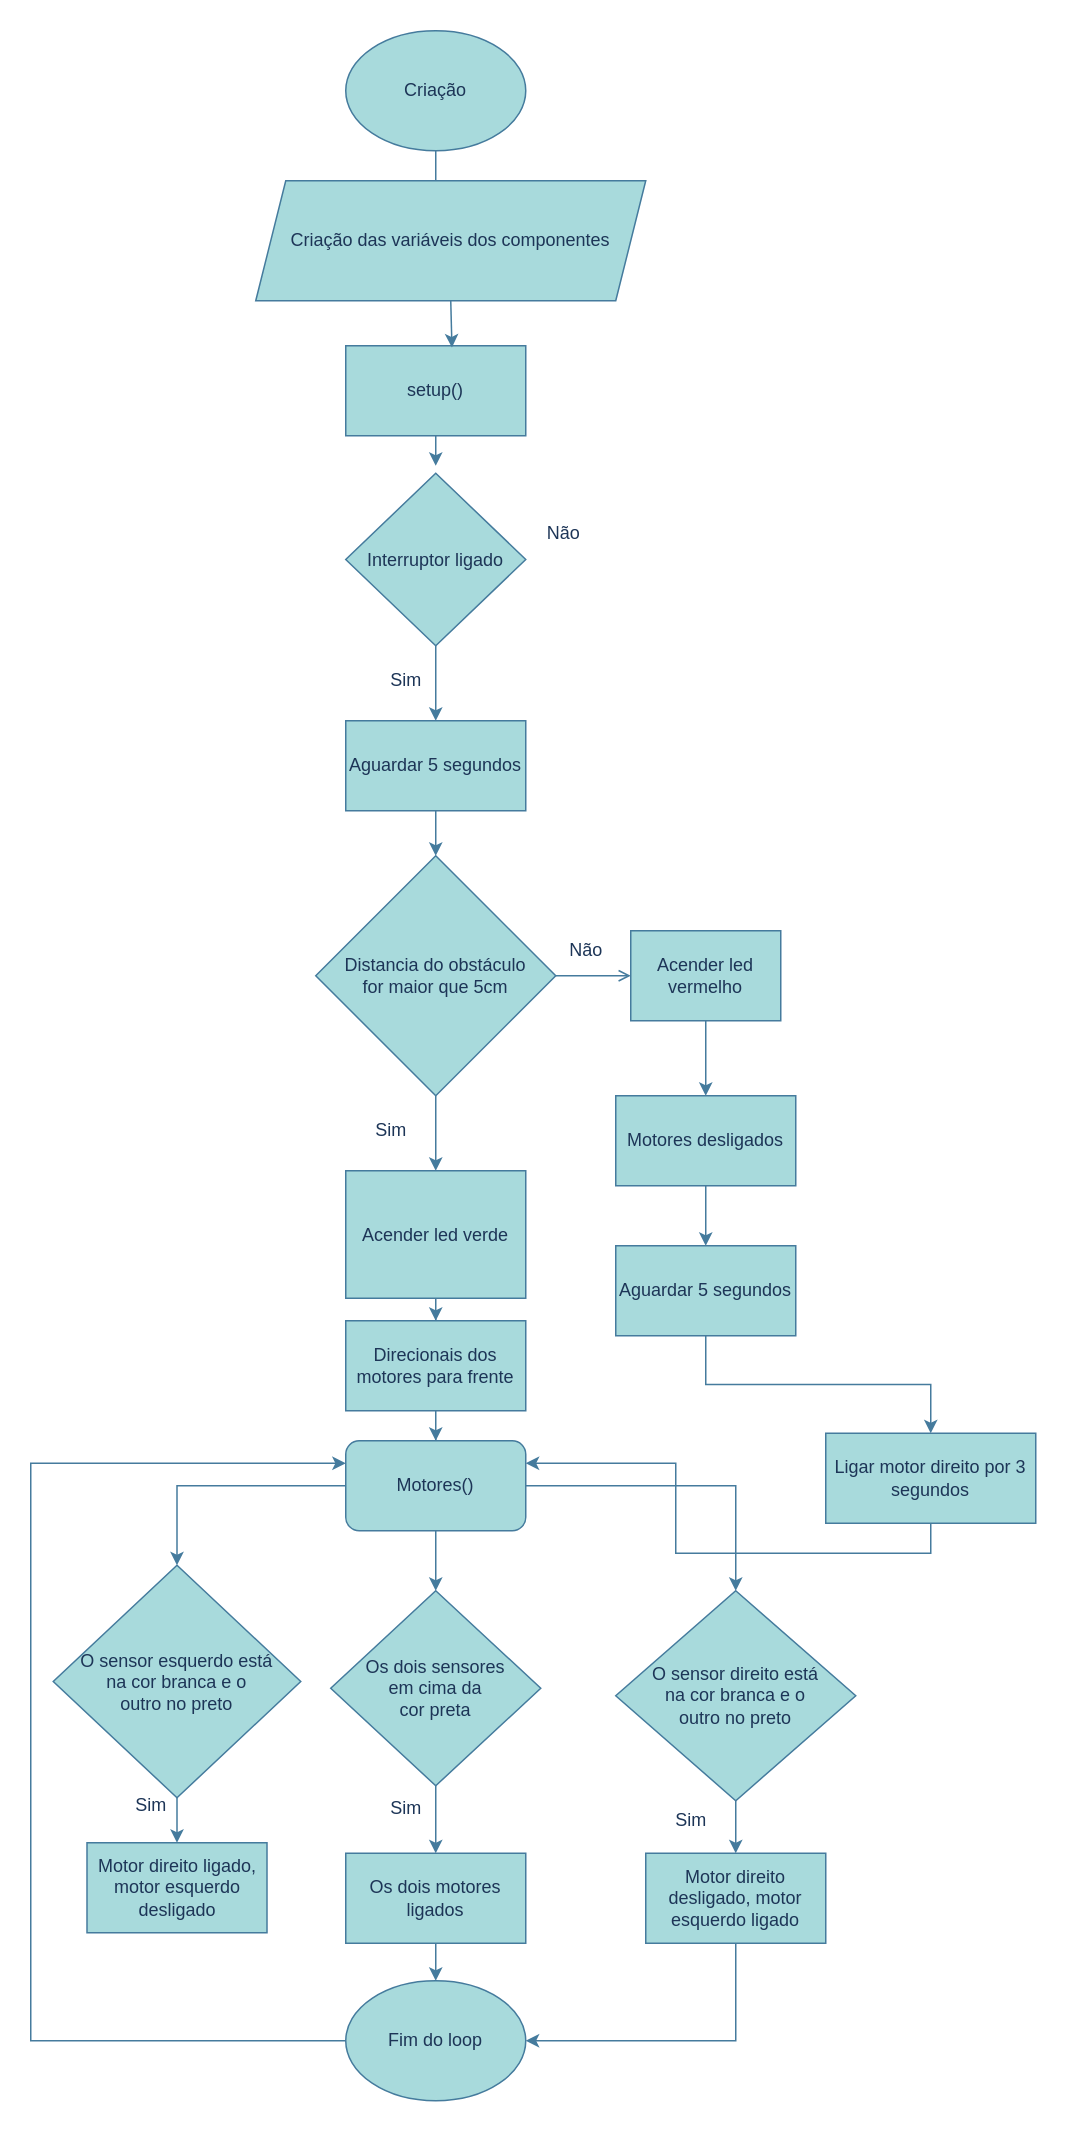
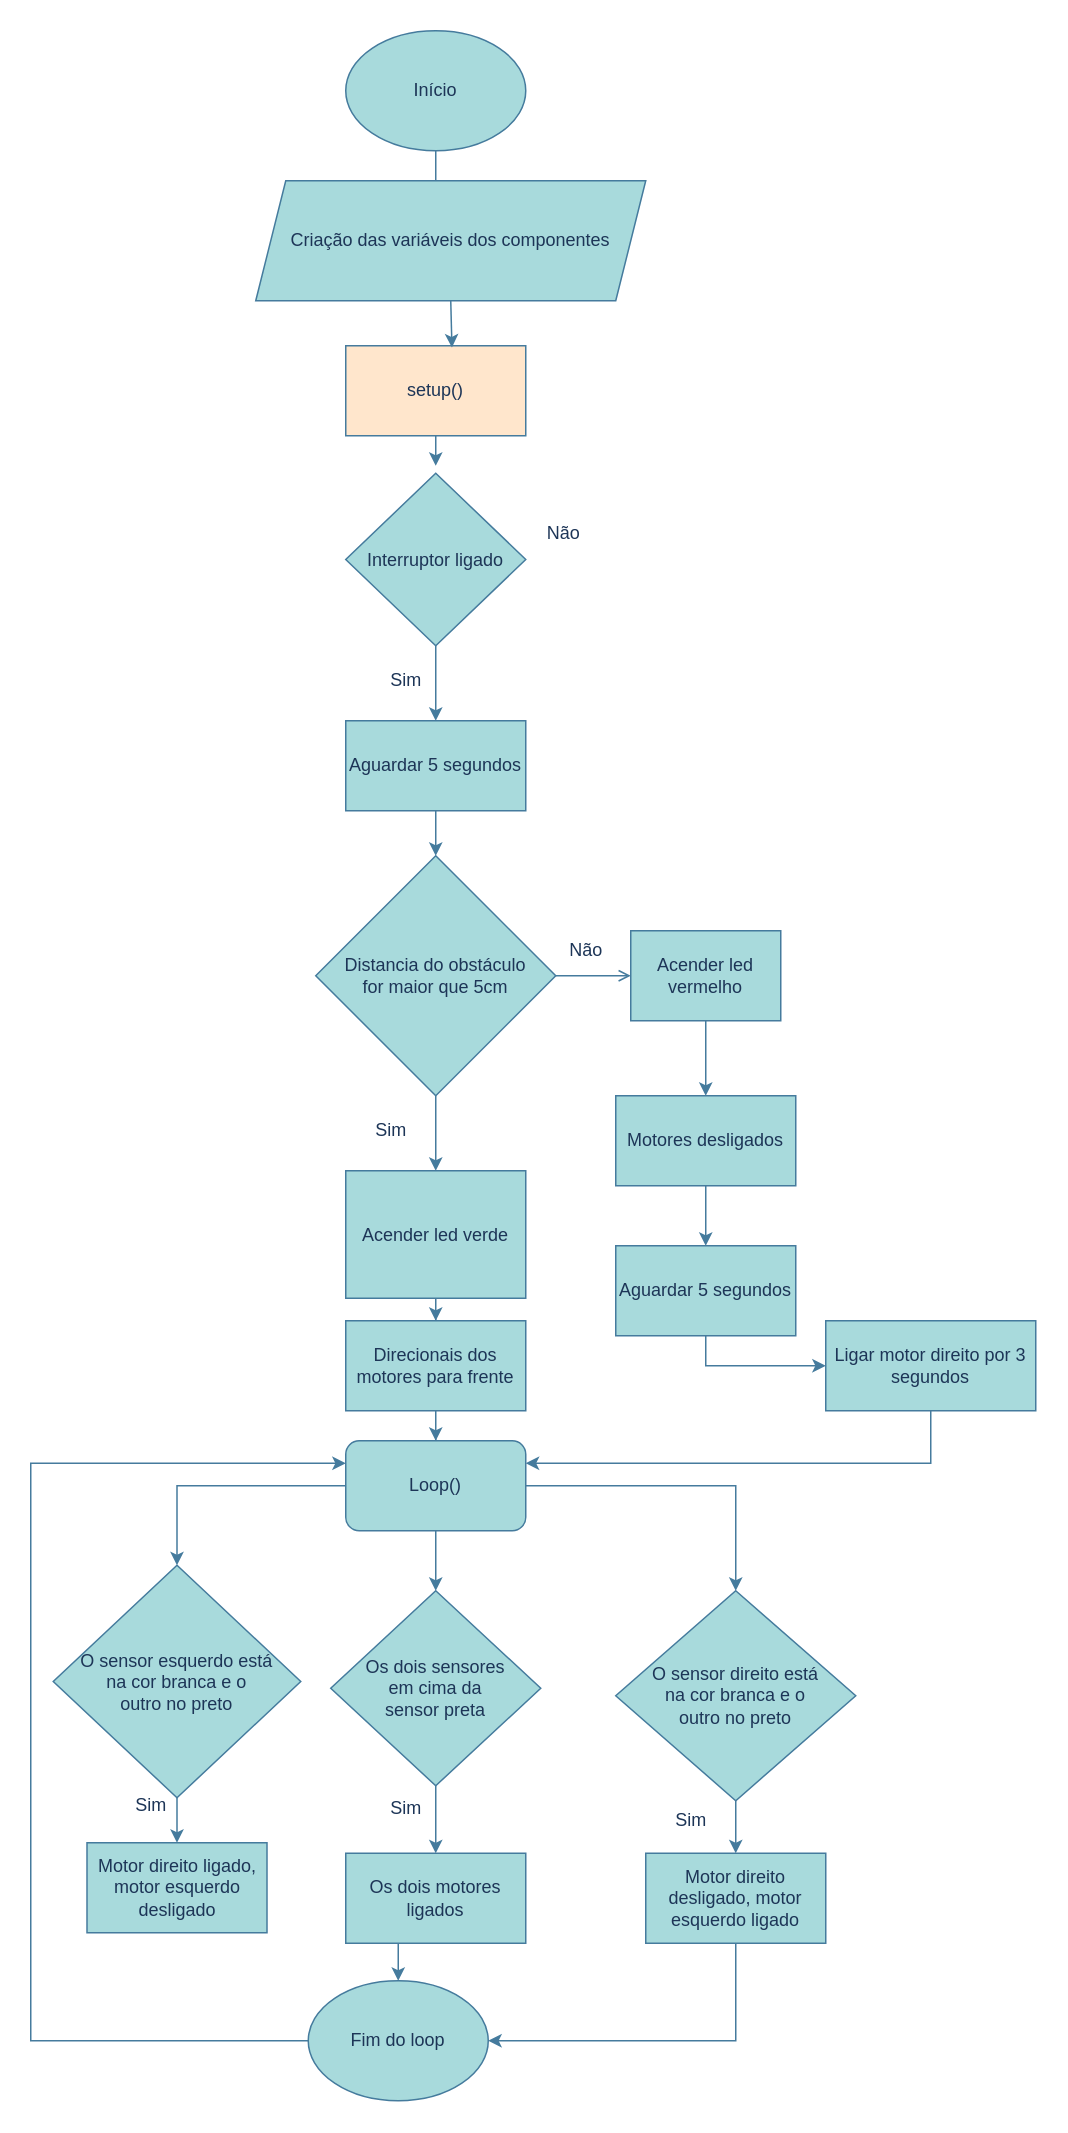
node "Criação": label "Criação" -> "Início"
node "setup()": fillcolor #a8dadc -> #ffe6cc
node "Ligar motor direito por 3 segundos": moved (931, 1478) -> (931, 1366)
node "Motores()": label "Motores()" -> "Loop()"
node "Os dois sensores em cima da cor preta": label "Os dois sensores em cima da cor preta" -> "Os dois sensores em cima da sensor preta"
node "Fim do loop": moved (436, 2041) -> (398, 2041)
